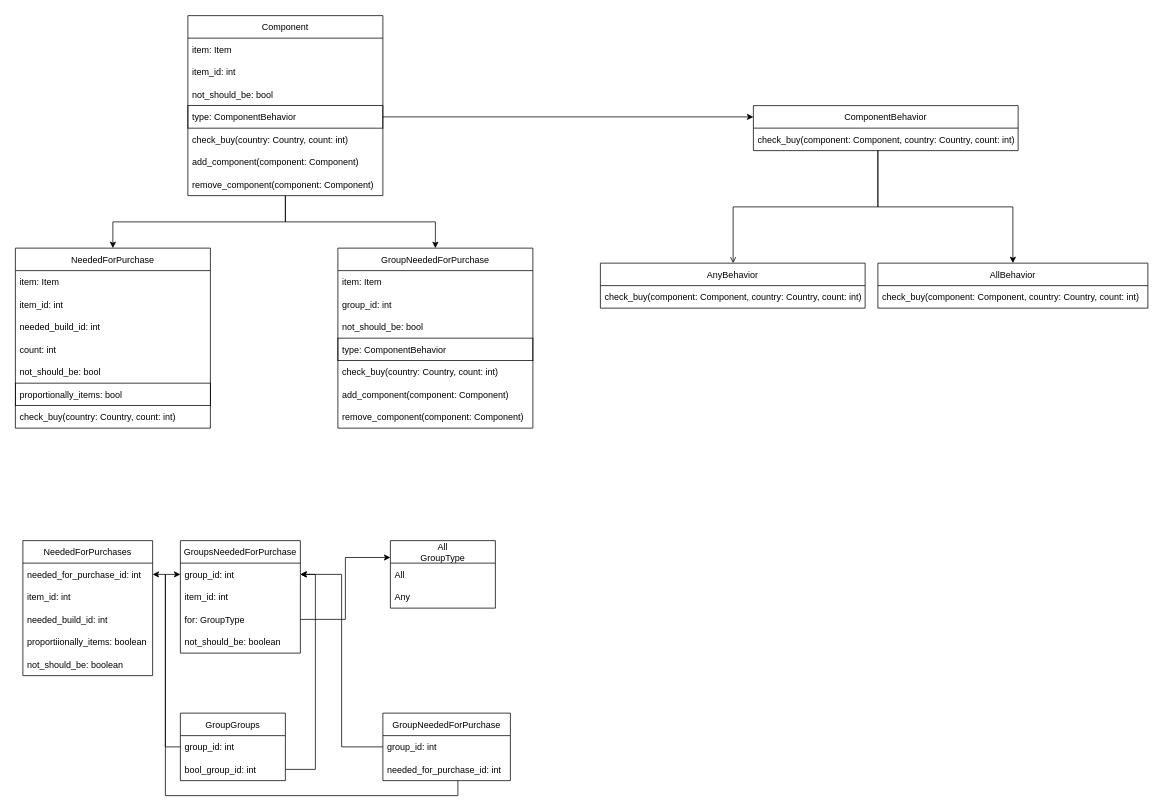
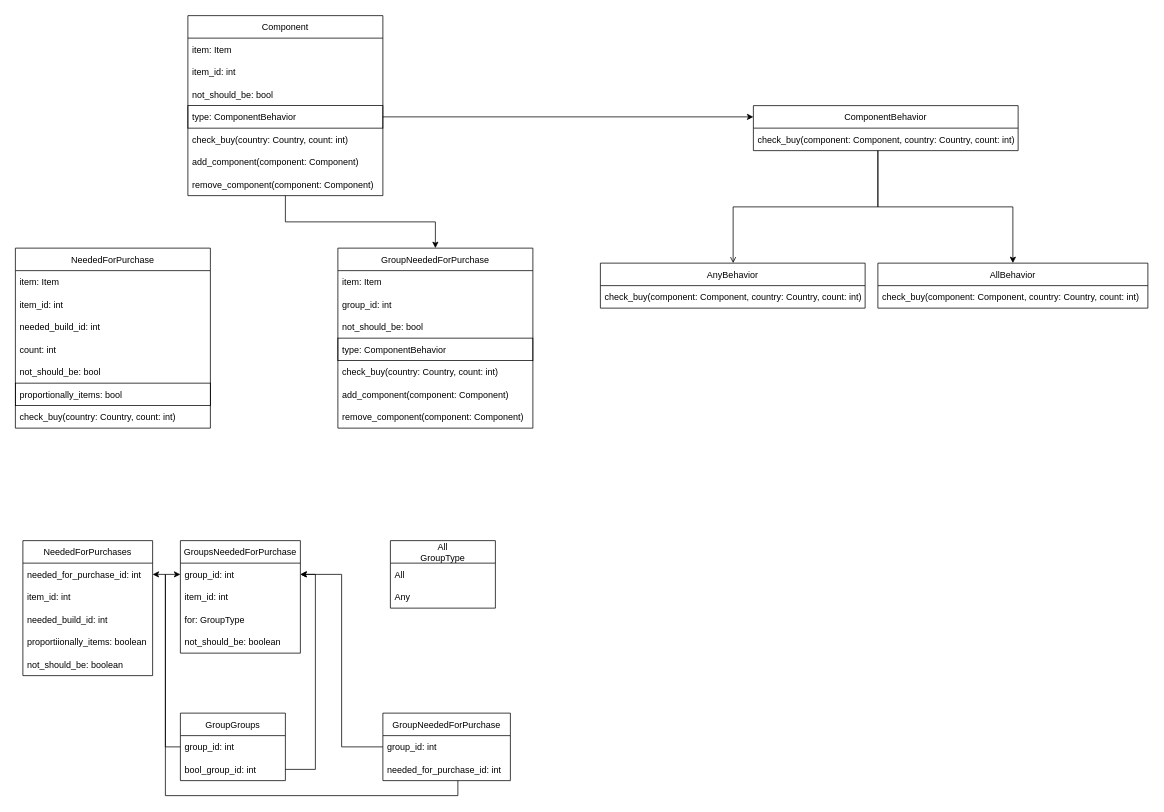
edge "Component" -> "NeededForPurchase": removed
edge "for: GroupType" -> "All GroupType": removed
